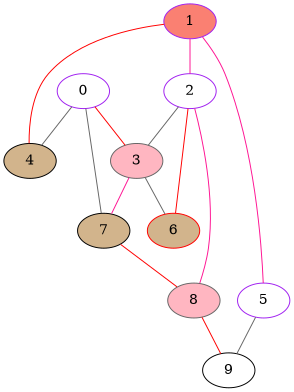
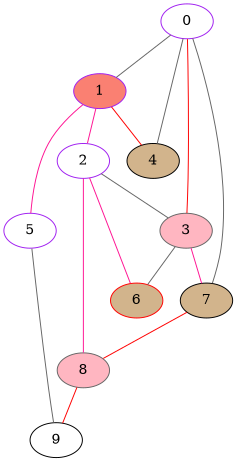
edge "0" -- "1": added
edge "2" -- "6": color red -> deeppink
